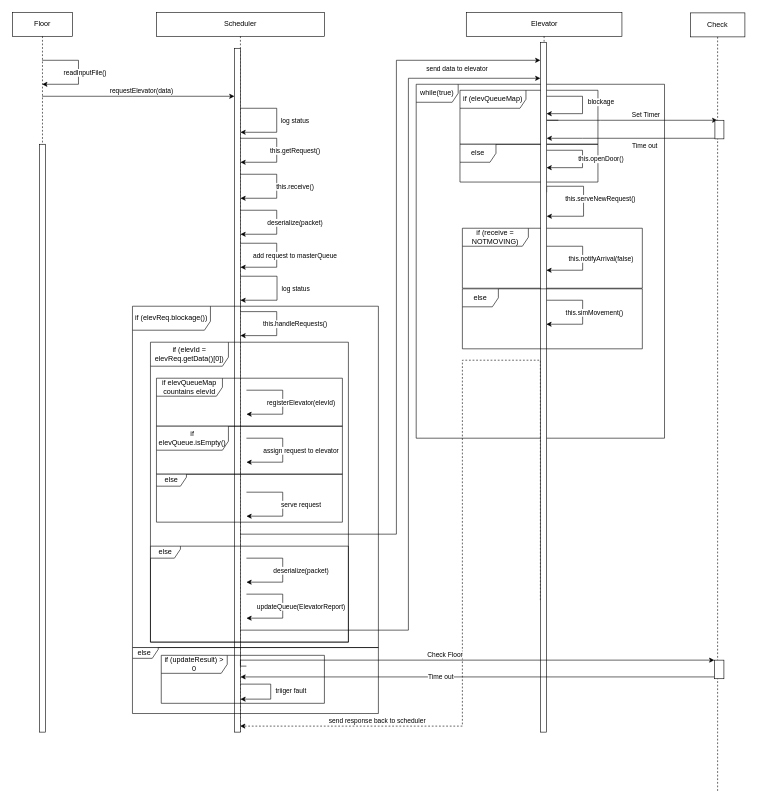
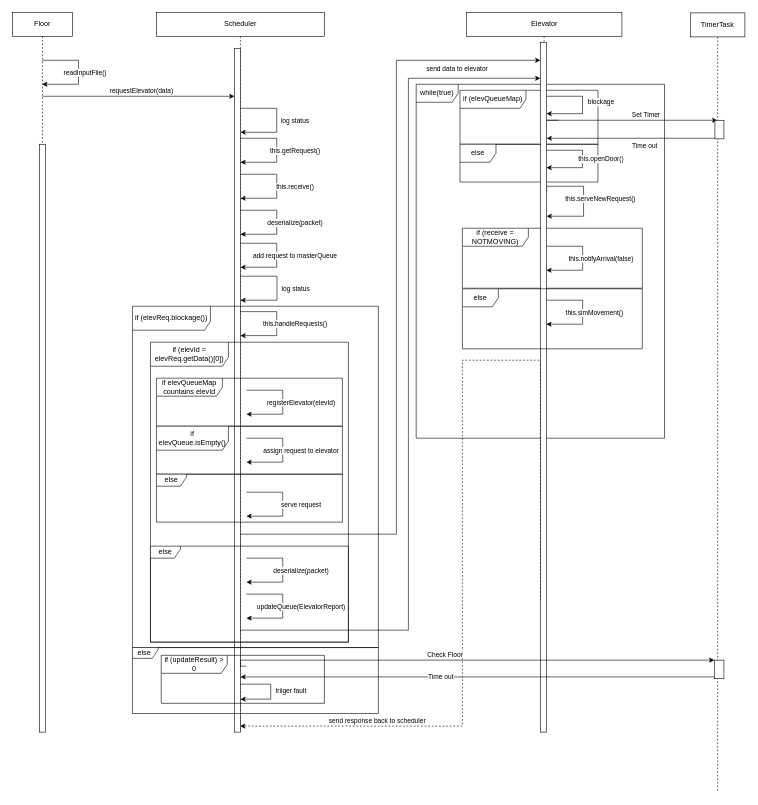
node "Check": label "Check" -> "TimerTask"
